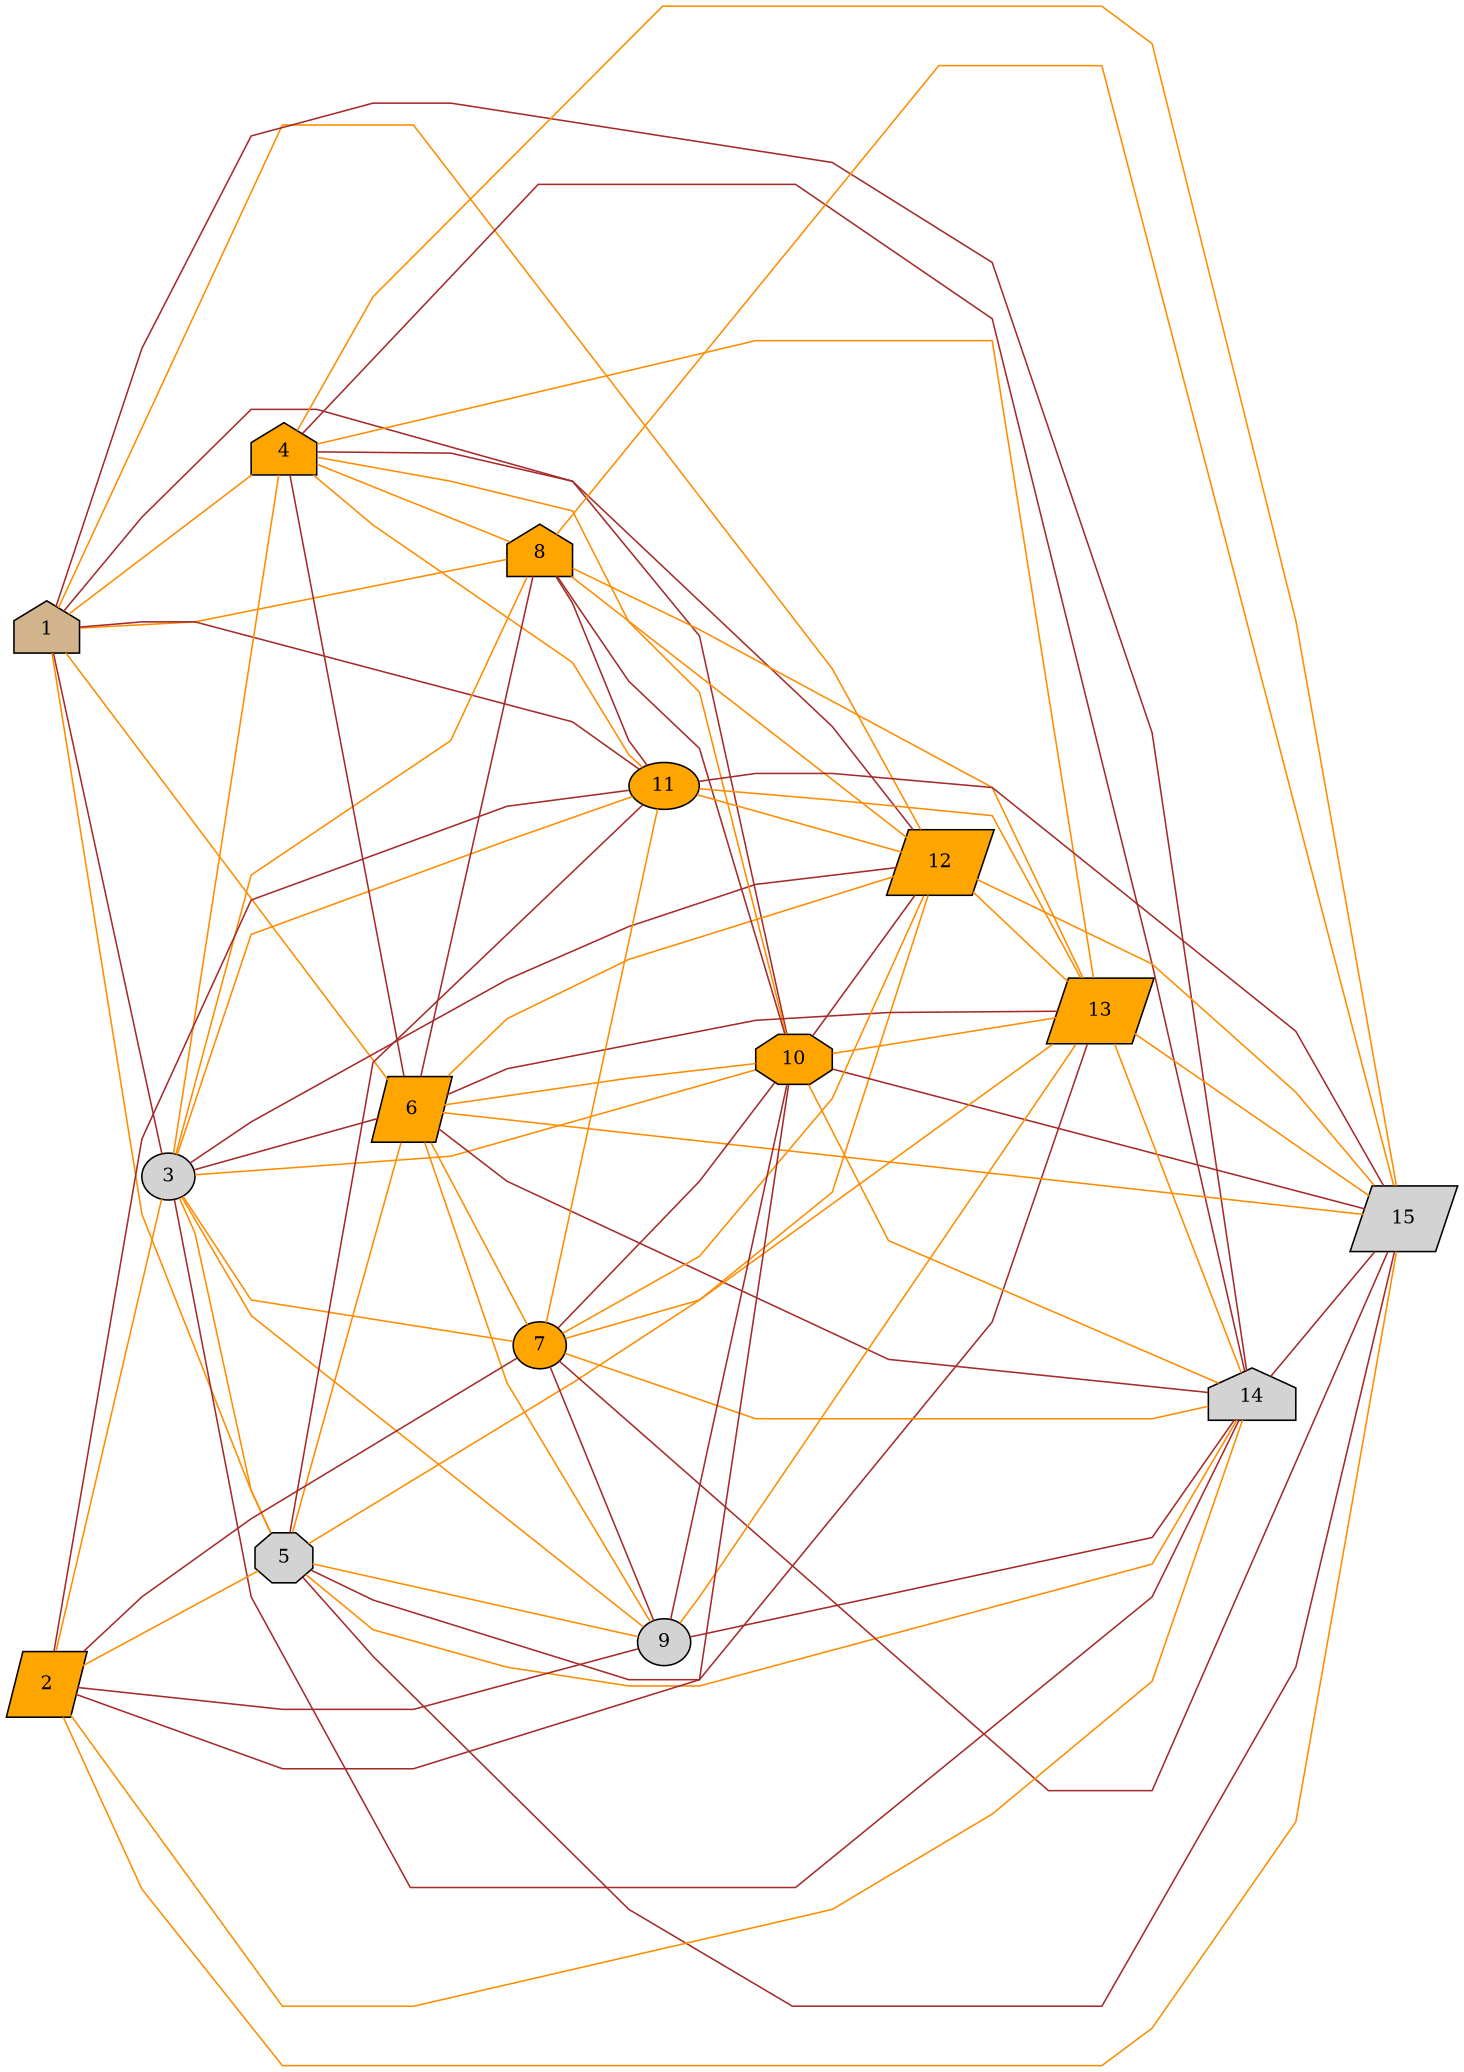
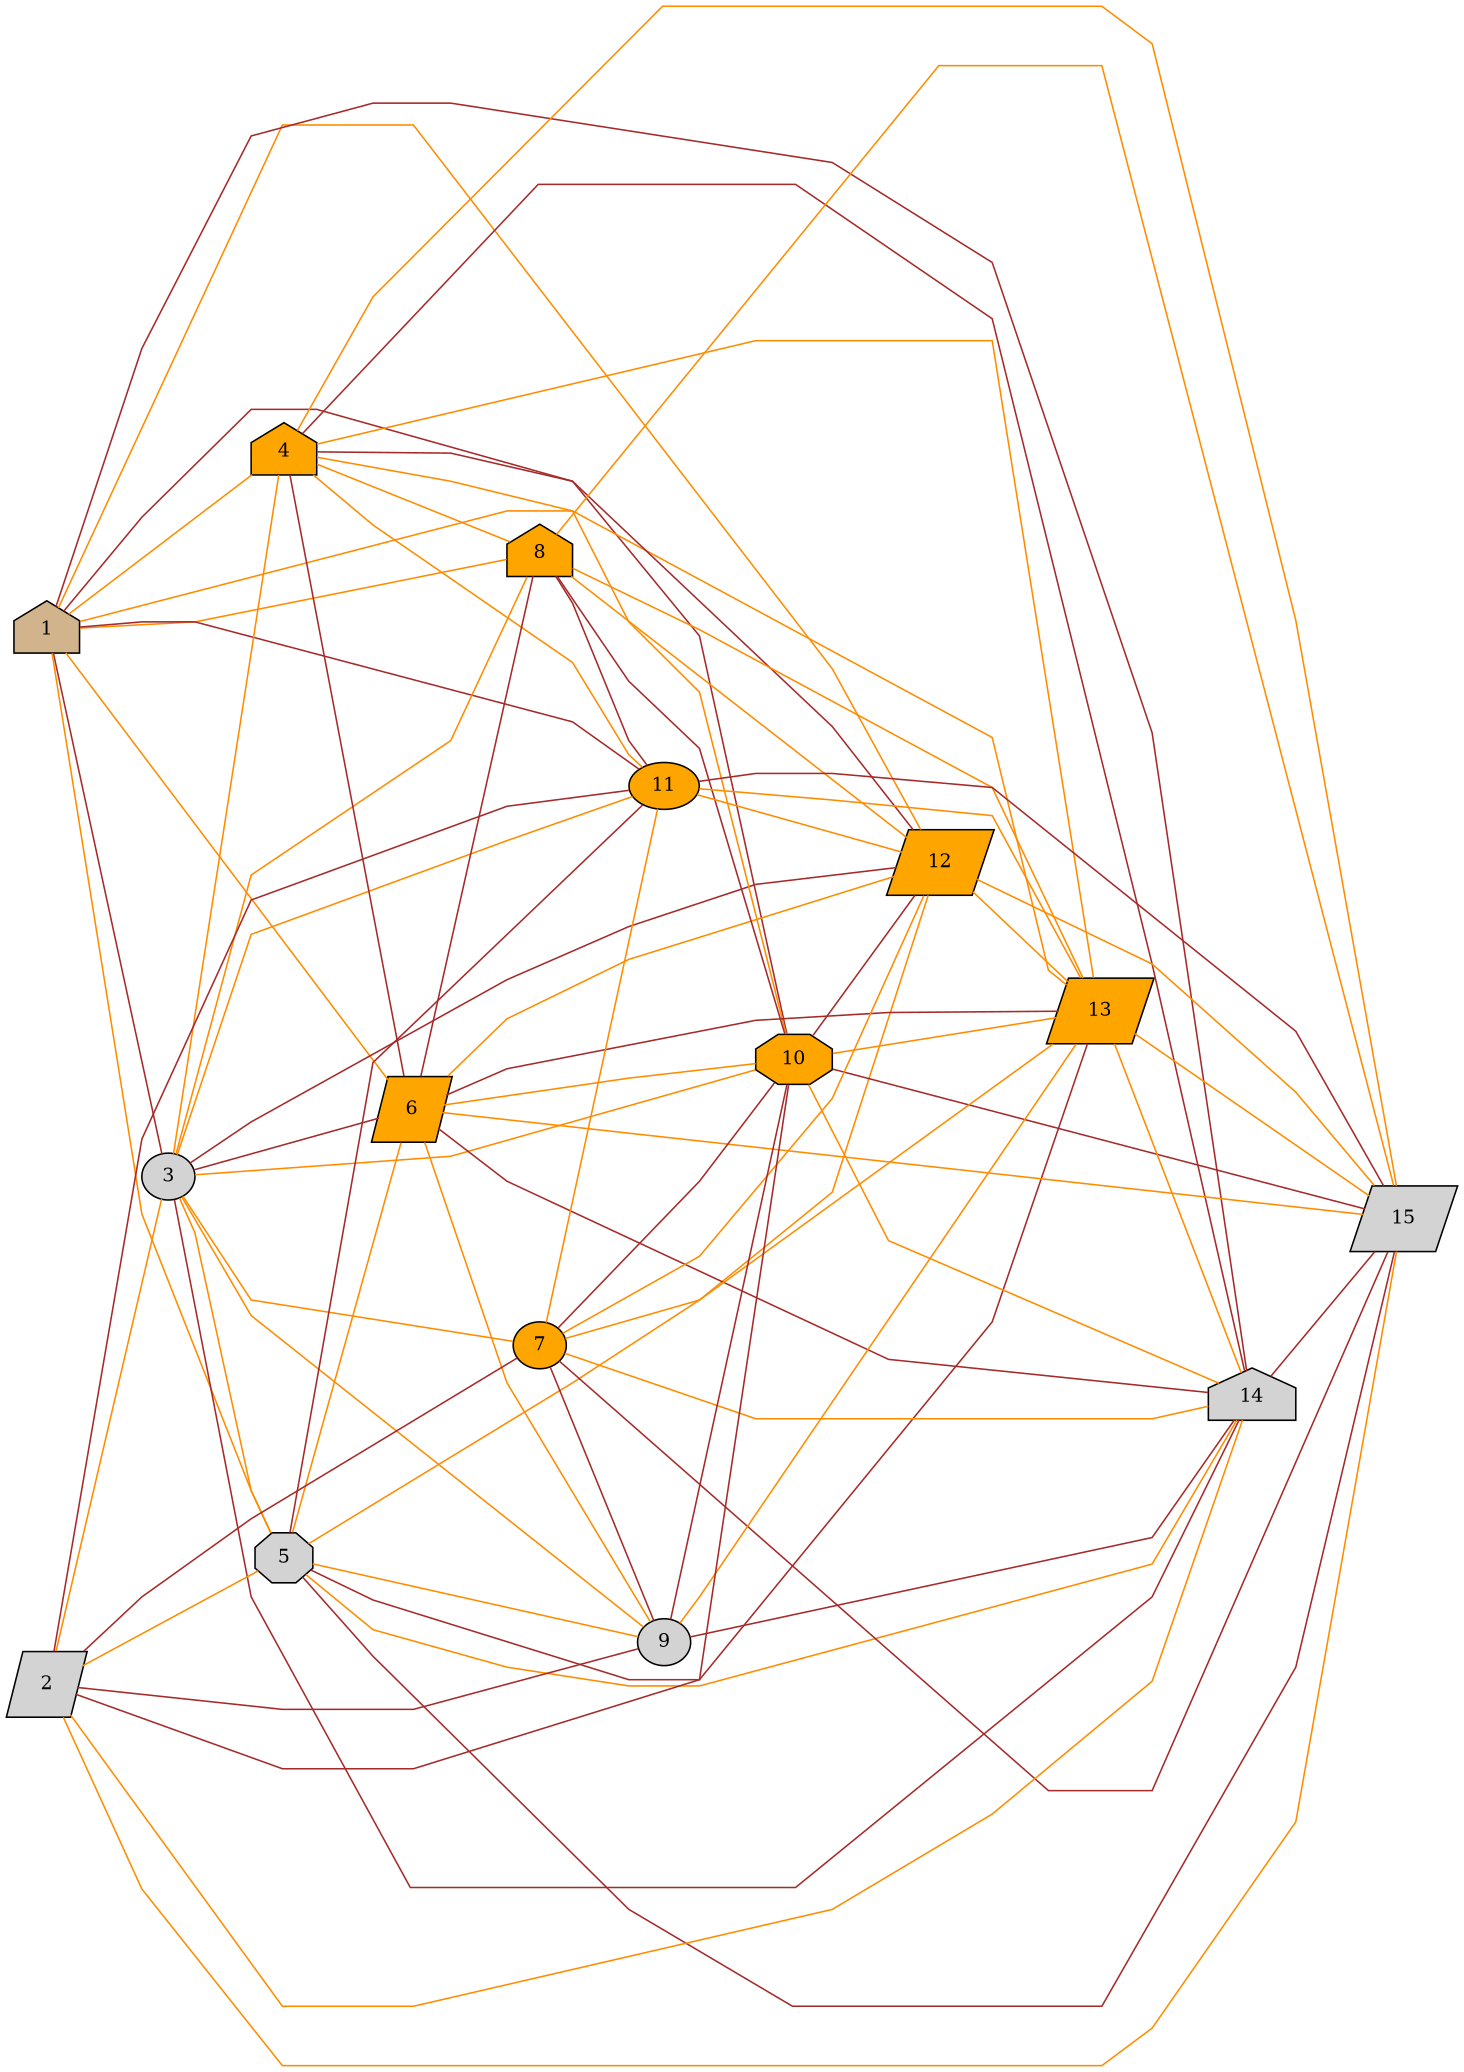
edge "1" -- "13": added
edge "6" -- "7": removed
node "2": fillcolor orange -> lightgrey
